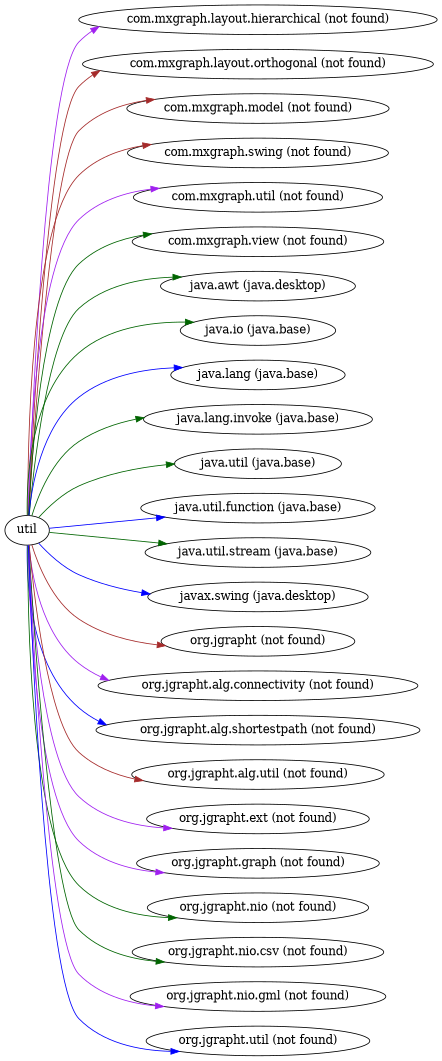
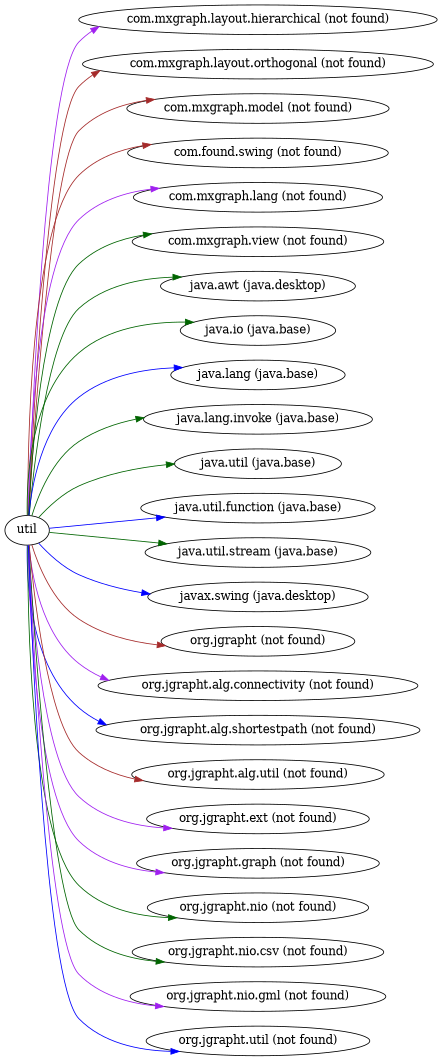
node "com.mxgraph.swing (not found)": label "com.mxgraph.swing (not found)" -> "com.found.swing (not found)"
node "com.mxgraph.util (not found)": label "com.mxgraph.util (not found)" -> "com.mxgraph.lang (not found)"
